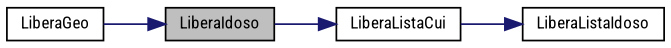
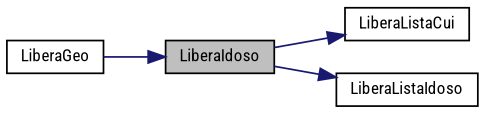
edge "LiberaListaCui" -> "LiberaListaIdoso": now "LiberaIdoso" -> "LiberaListaIdoso"
